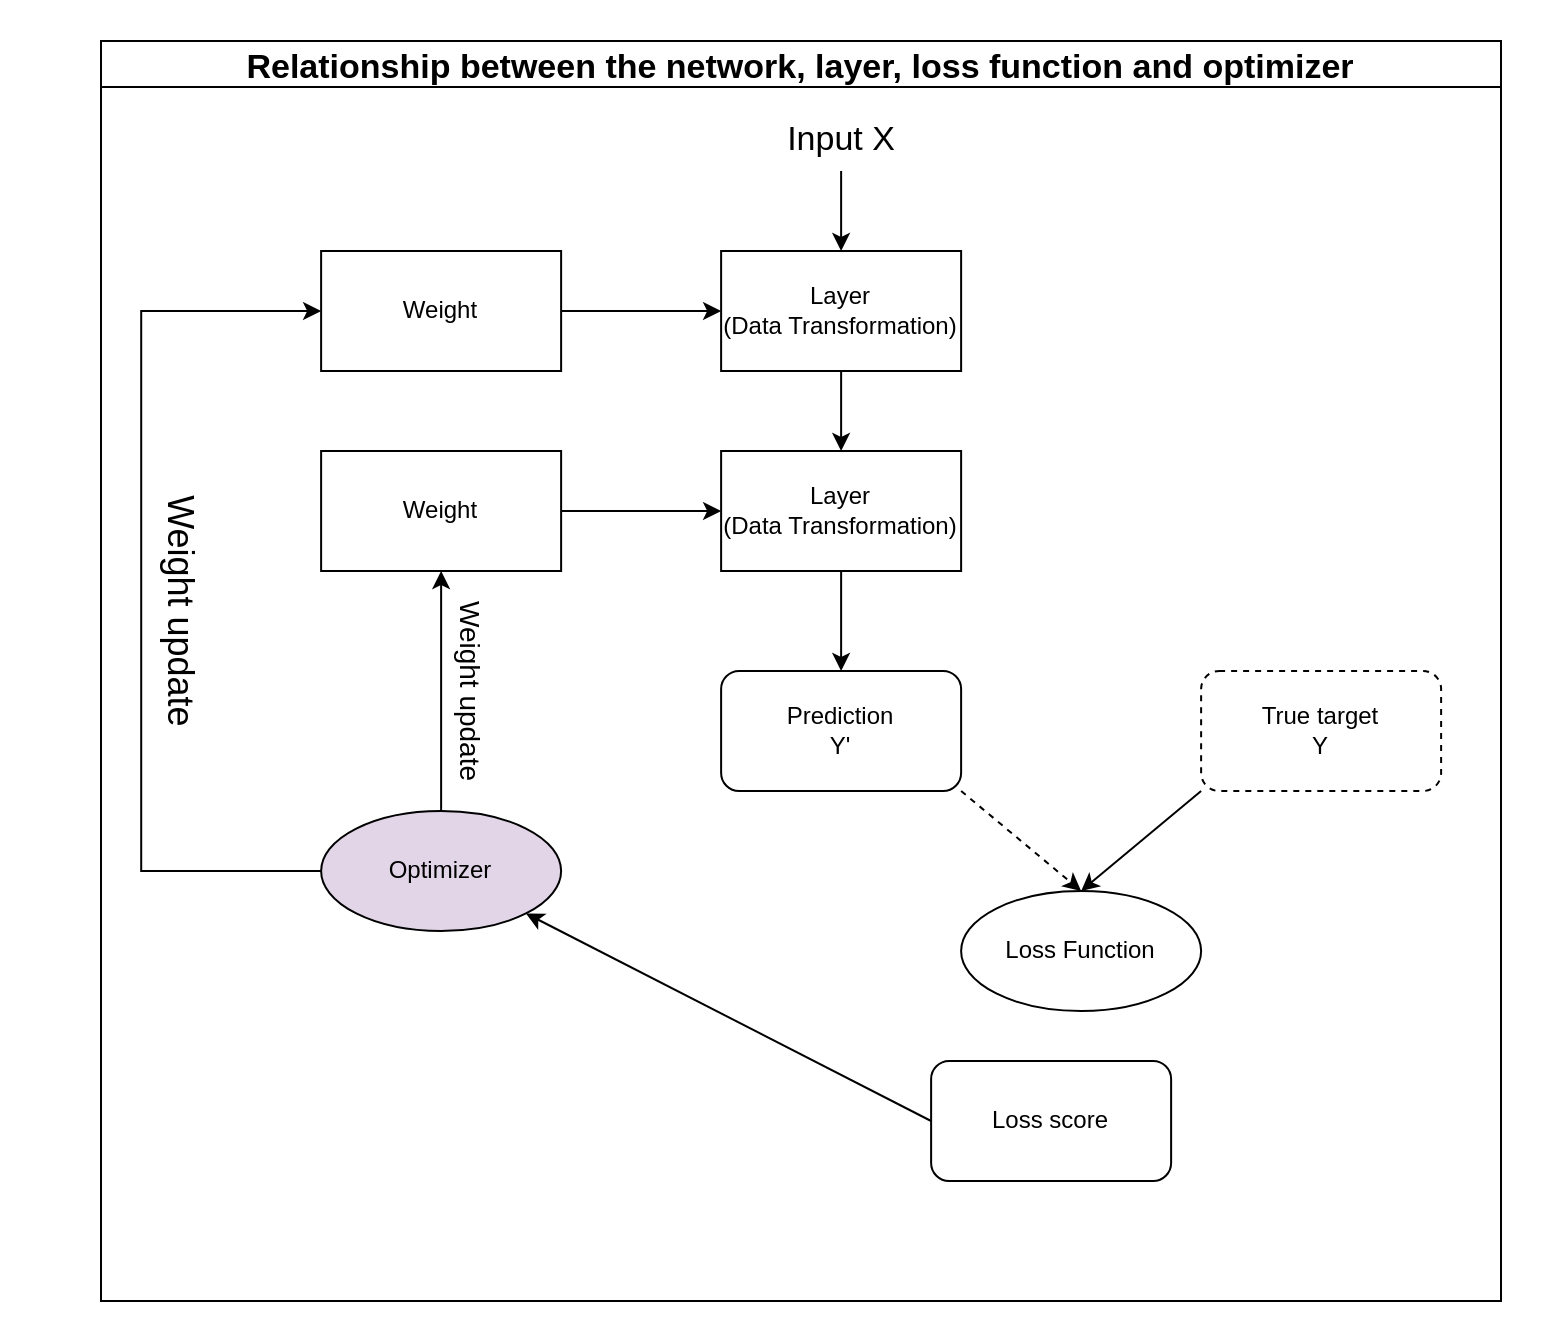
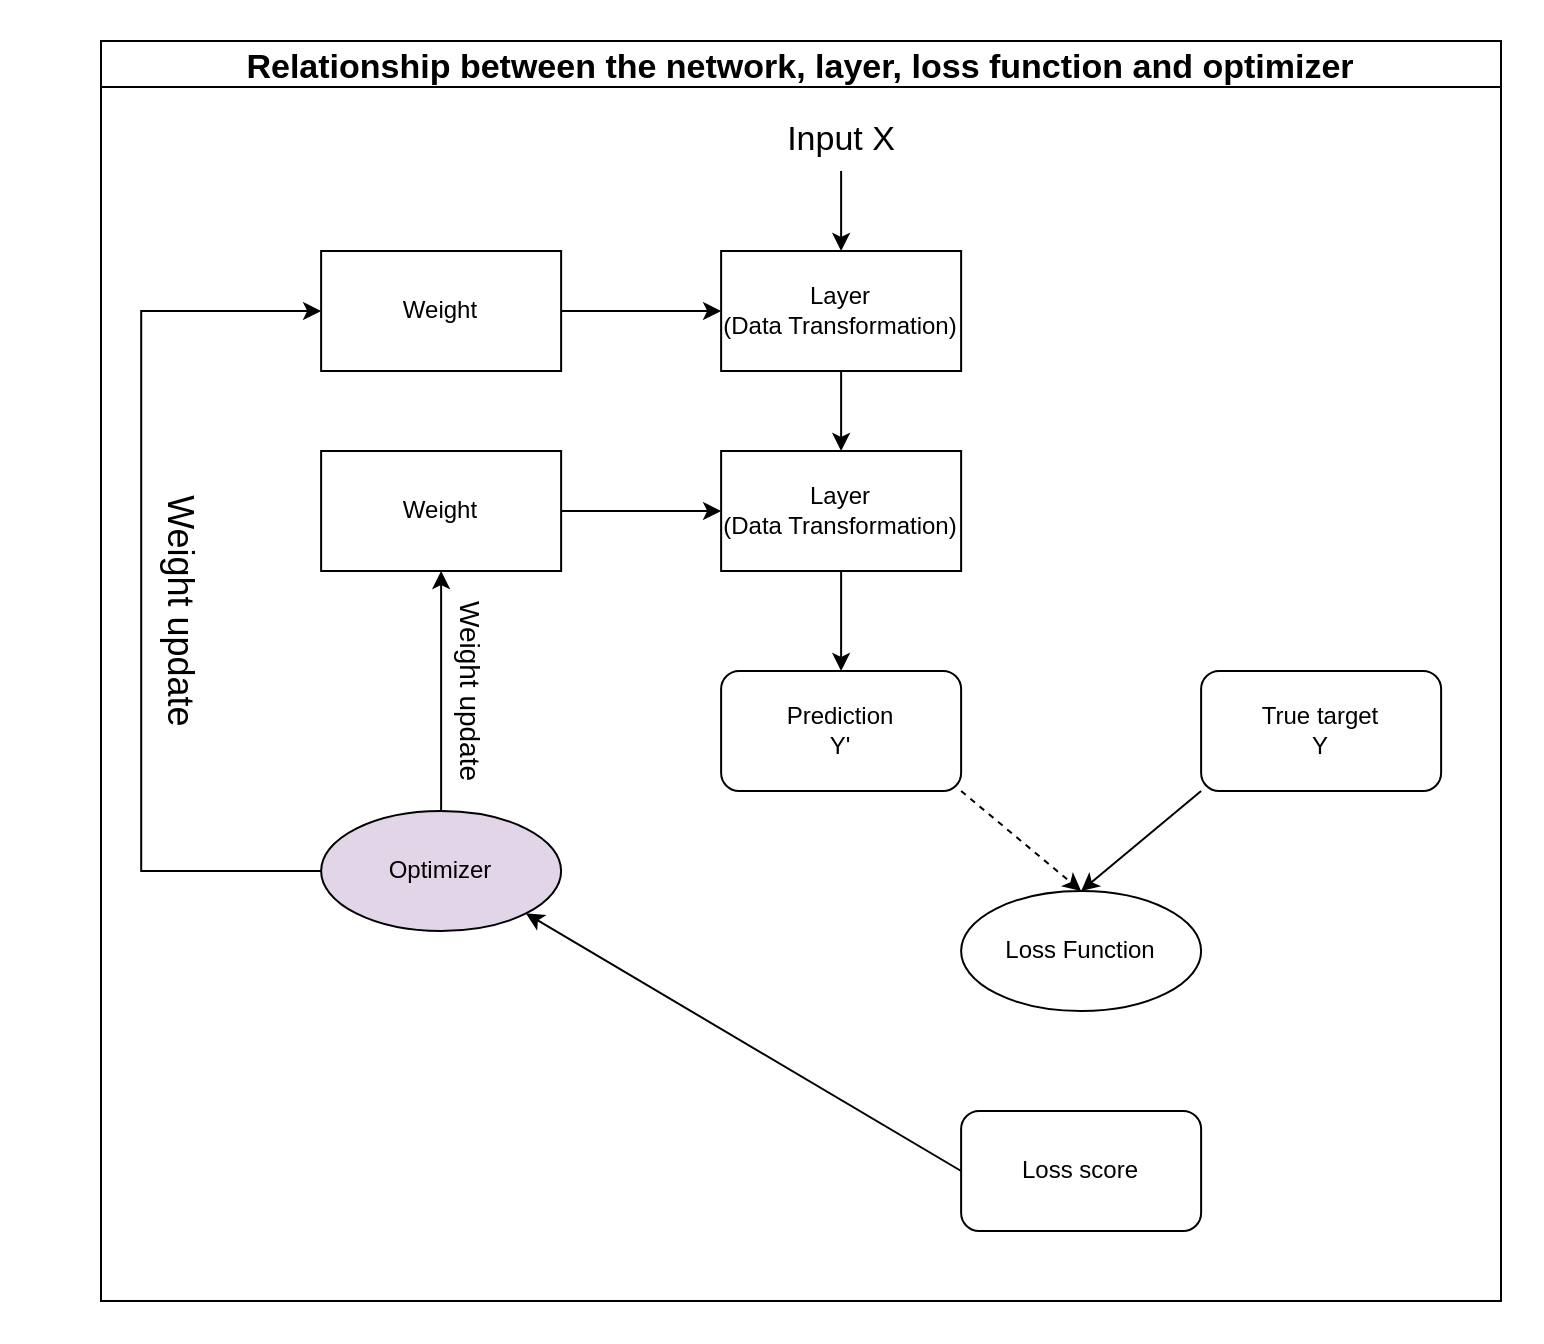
node "True target Y": style dashed -> solid
node "Loss score": moved (1051, 1121) -> (1081, 1171)
